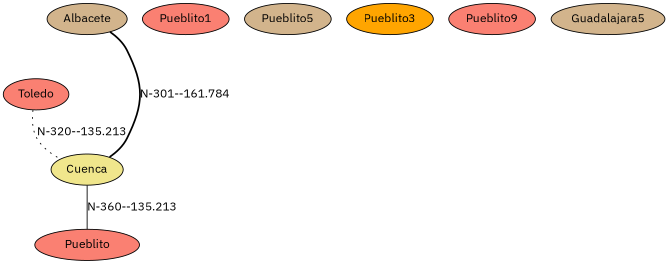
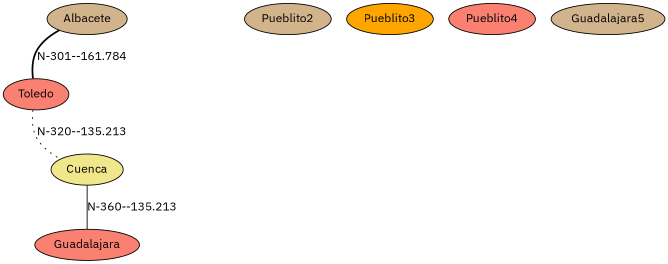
node "Pueblito1": removed
node "Pueblito5": label "Pueblito5" -> "Pueblito2"
node "Pueblito9": label "Pueblito9" -> "Pueblito4"
edge "Albacete" -- "Cuenca": now "Albacete" -- "Toledo"
node "Pueblito": label "Pueblito" -> "Guadalajara"
